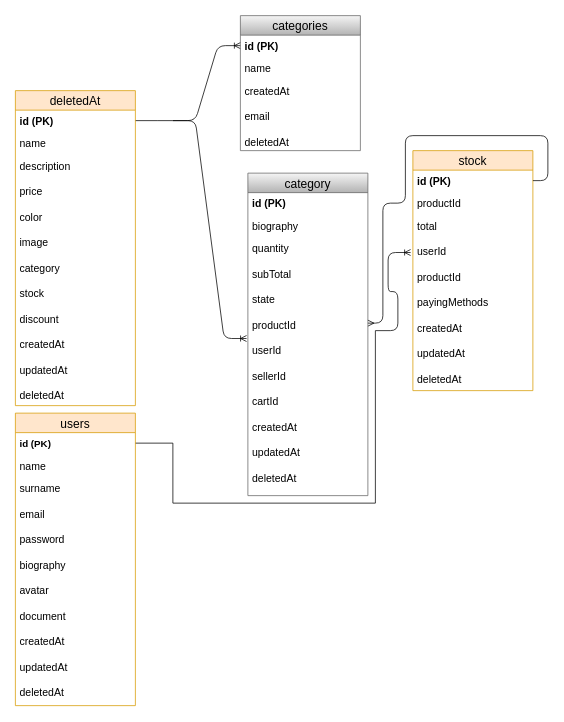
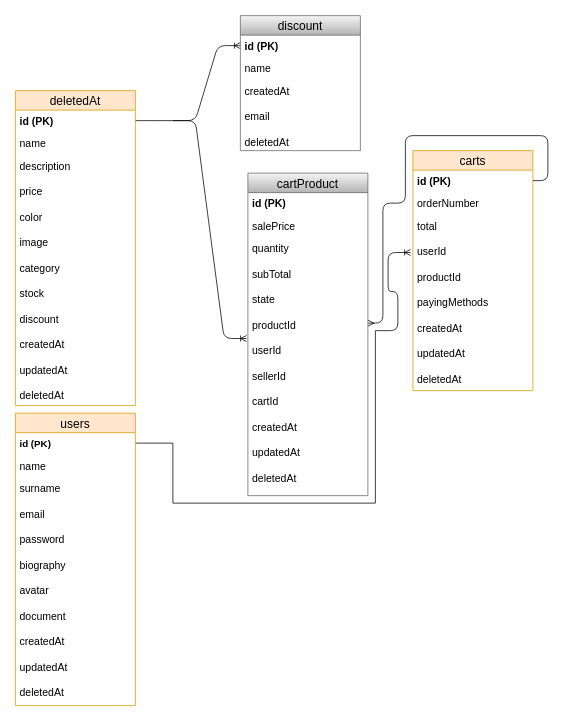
node "categories": label "categories" -> "discount"
node "stock": label "stock" -> "carts"
node "category": label "category" -> "cartProduct"
node "productId": label "productId" -> "orderNumber"
node "biography": label "biography" -> "salePrice"
